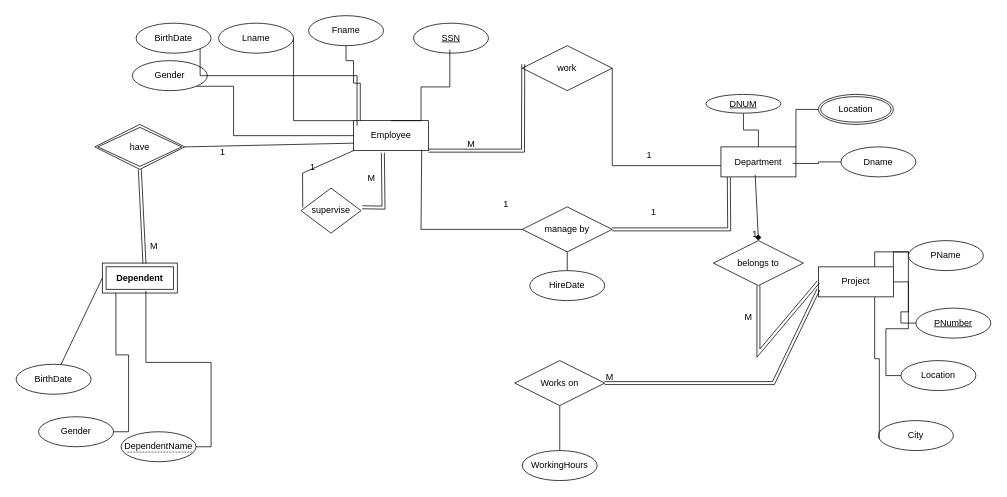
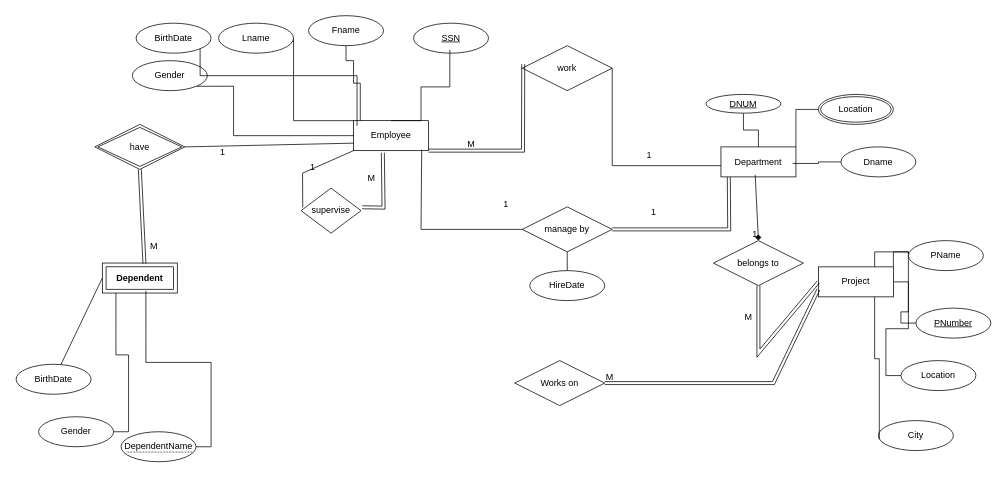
edge "Works on" -- "WorkingHours": removed
node "WorkingHours": removed
